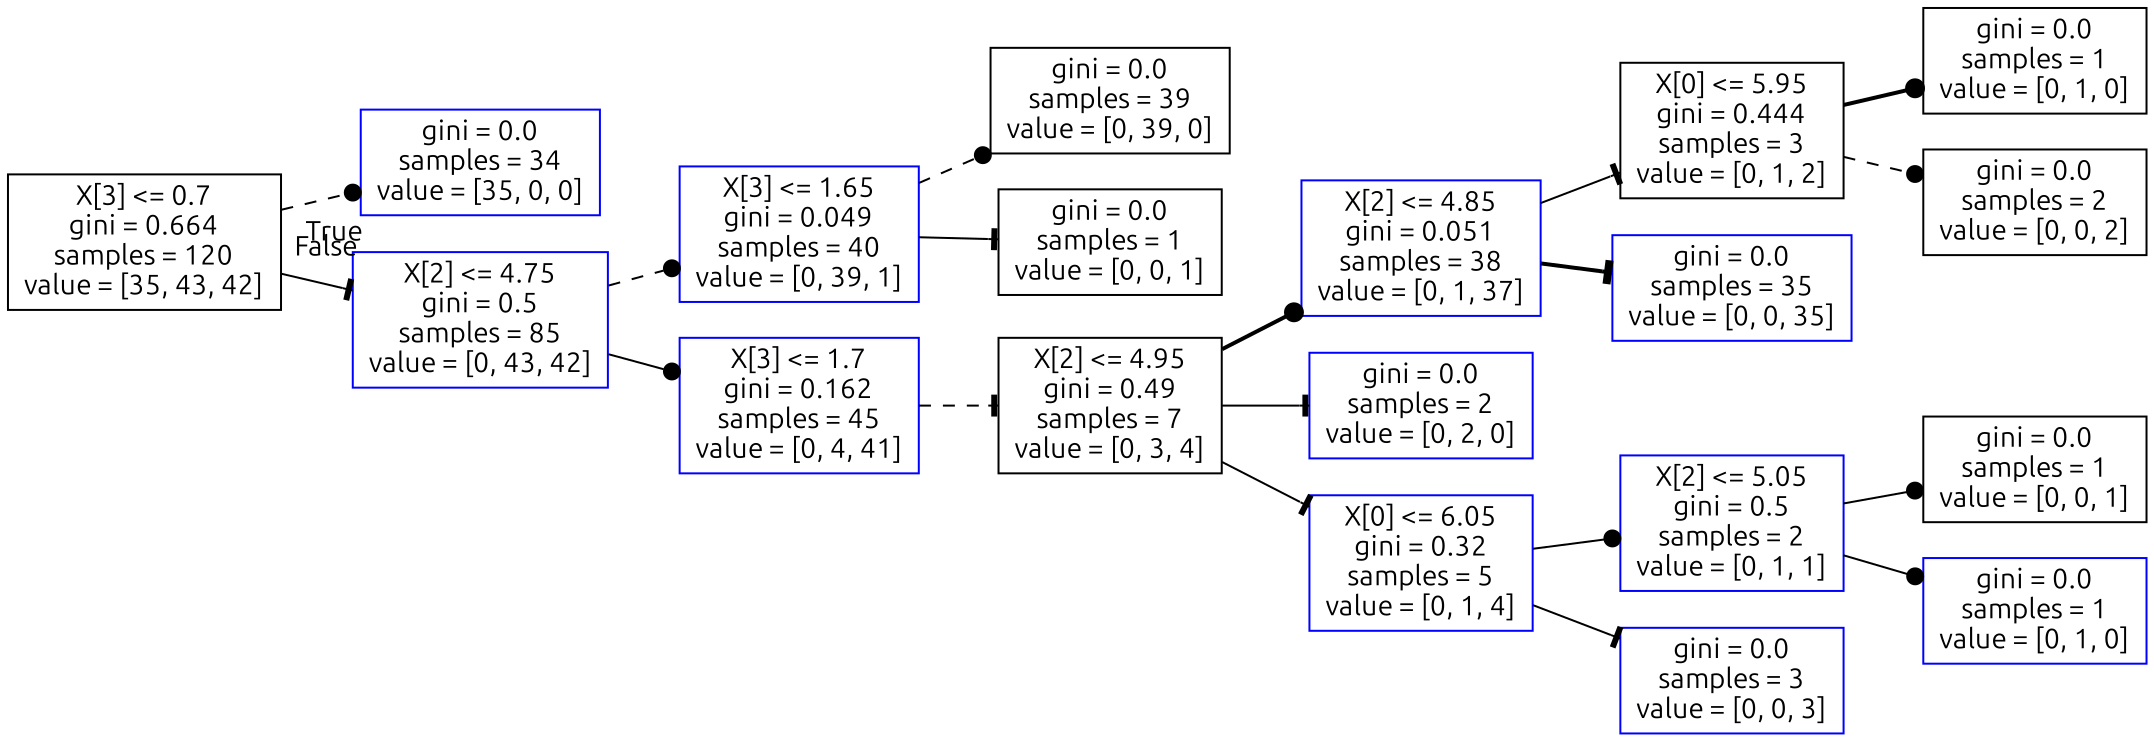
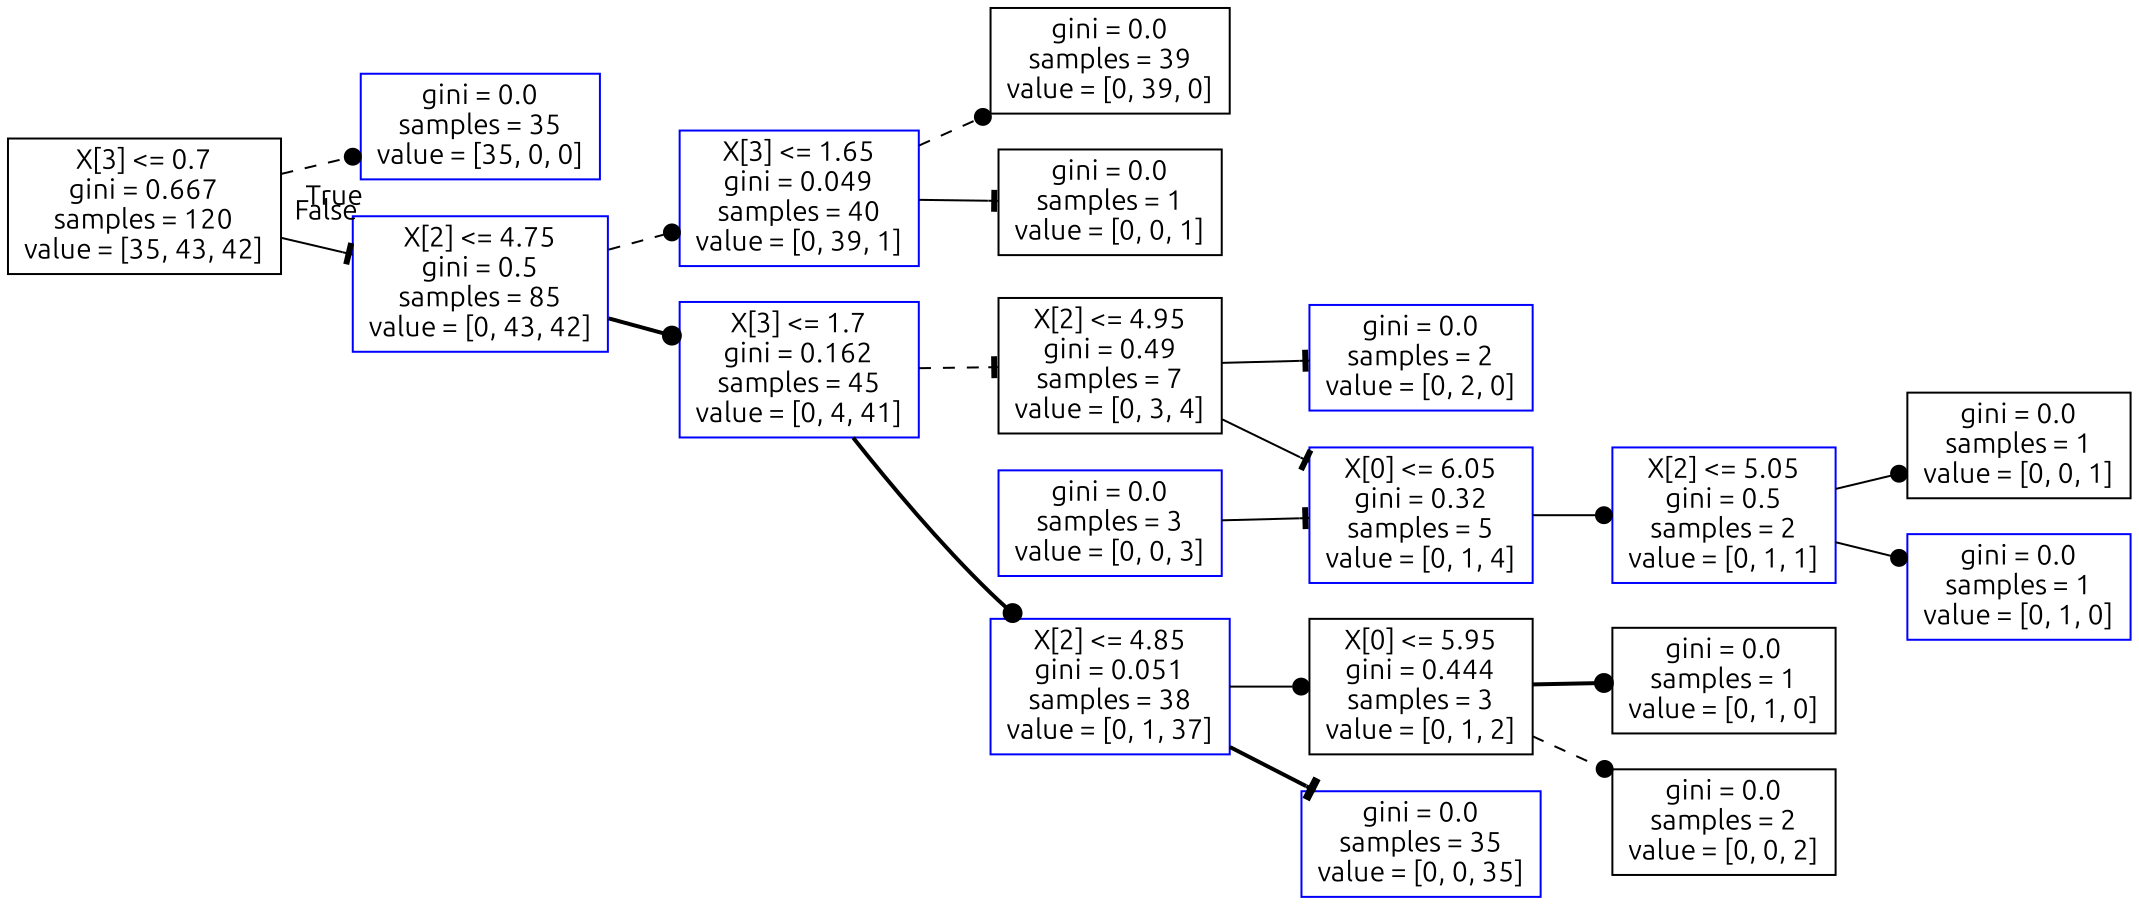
node "gini = 0.0 samples = 34 value = [35, 0, 0]": label "gini = 0.0 samples = 34 value = [35, 0, 0]" -> "gini = 0.0 samples = 35 value = [35, 0, 0]"
edge "X[2] <= 4.85 gini = 0.051 samples = 38 value = [0, 1, 37]" -> "X[0] <= 5.95 gini = 0.444 samples = 3 value = [0, 1, 2]": arrowhead tee -> dot
node "X[3] <= 0.7 gini = 0.664 samples = 120 value = [35, 43, 42]": label "X[3] <= 0.7 gini = 0.664 samples = 120 value = [35, 43, 42]" -> "X[3] <= 0.7 gini = 0.667 samples = 120 value = [35, 43, 42]"
edge "X[2] <= 4.95 gini = 0.49 samples = 7 value = [0, 3, 4]" -> "X[2] <= 4.85 gini = 0.051 samples = 38 value = [0, 1, 37]": now "X[3] <= 1.7 gini = 0.162 samples = 45 value = [0, 4, 41]" -> "X[2] <= 4.85 gini = 0.051 samples = 38 value = [0, 1, 37]"
edge "X[2] <= 4.75 gini = 0.5 samples = 85 value = [0, 43, 42]" -> "X[3] <= 1.7 gini = 0.162 samples = 45 value = [0, 4, 41]": style solid -> bold
edge "X[0] <= 6.05 gini = 0.32 samples = 5 value = [0, 1, 4]" -> "gini = 0.0 samples = 3 value = [0, 0, 3]": reversed
